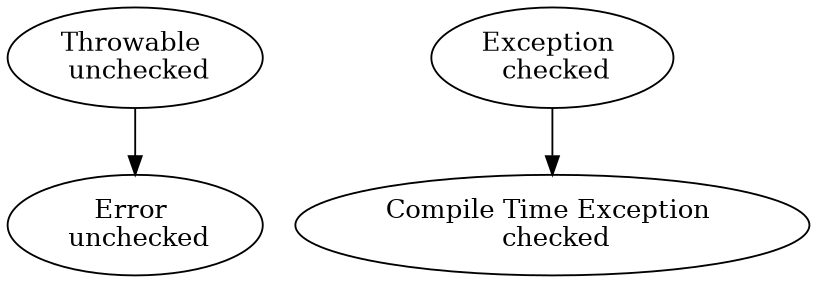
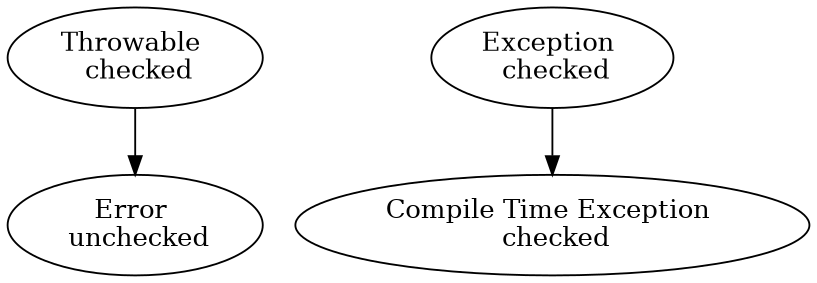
node "Throwable unchecked": label "Throwable unchecked" -> "Throwable checked"
